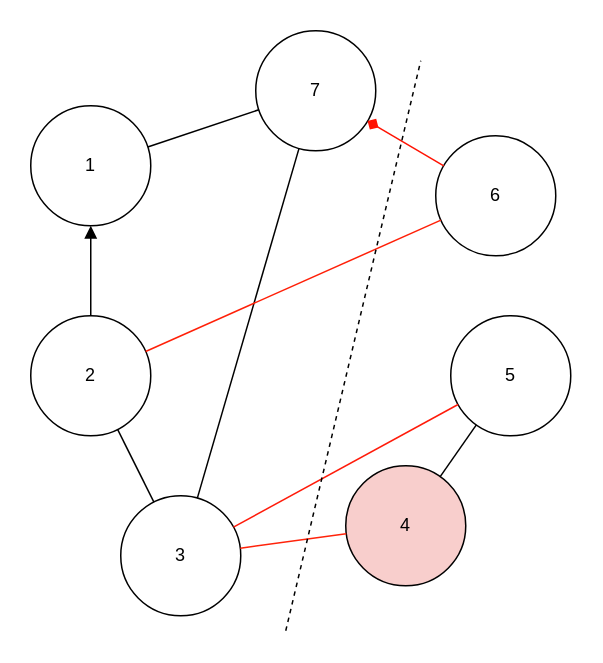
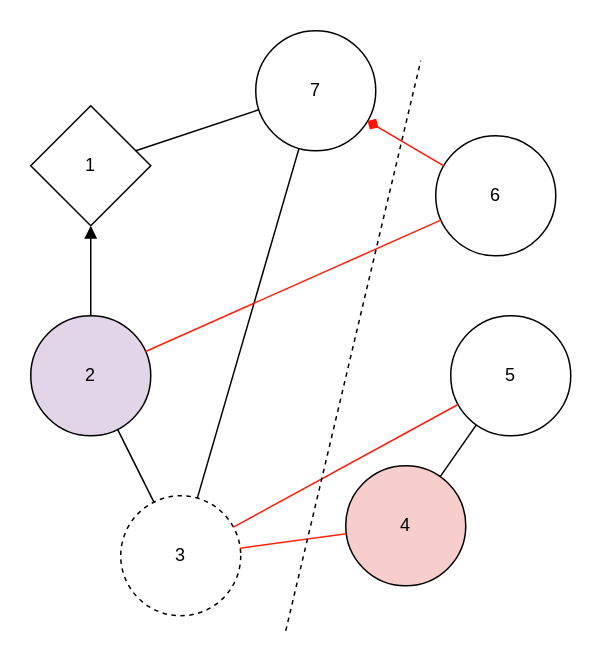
node "1": shape ellipse -> diamond
node "2": fillcolor #ffffff -> #e1d5e7
node "3": style solid -> dashed
